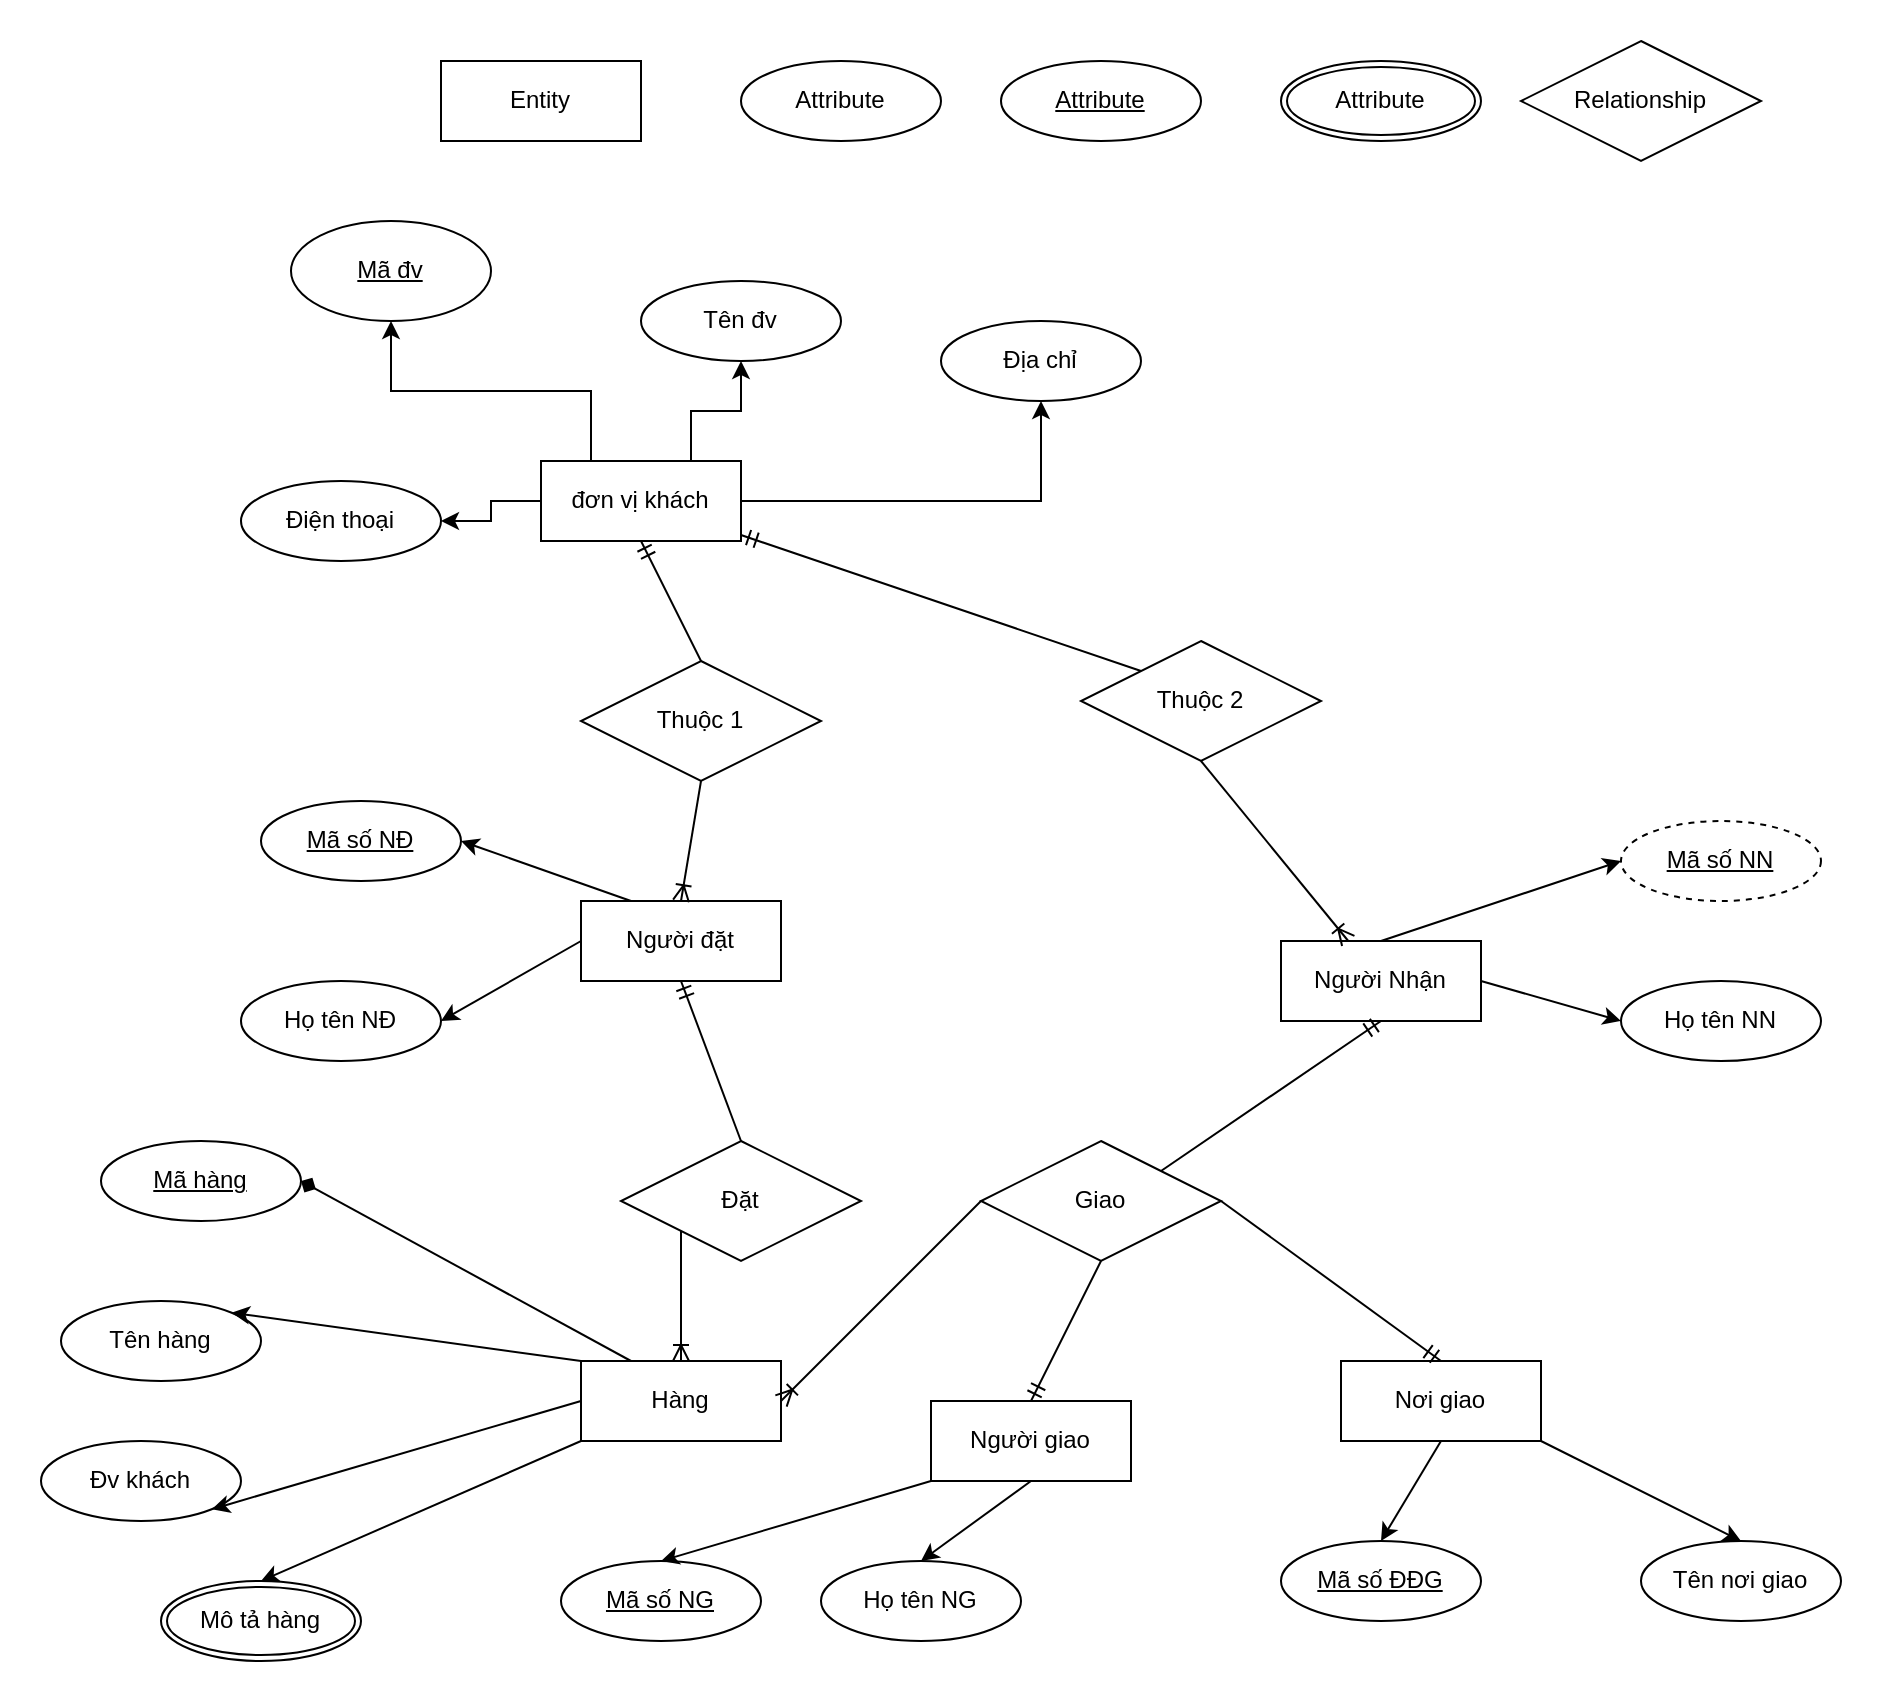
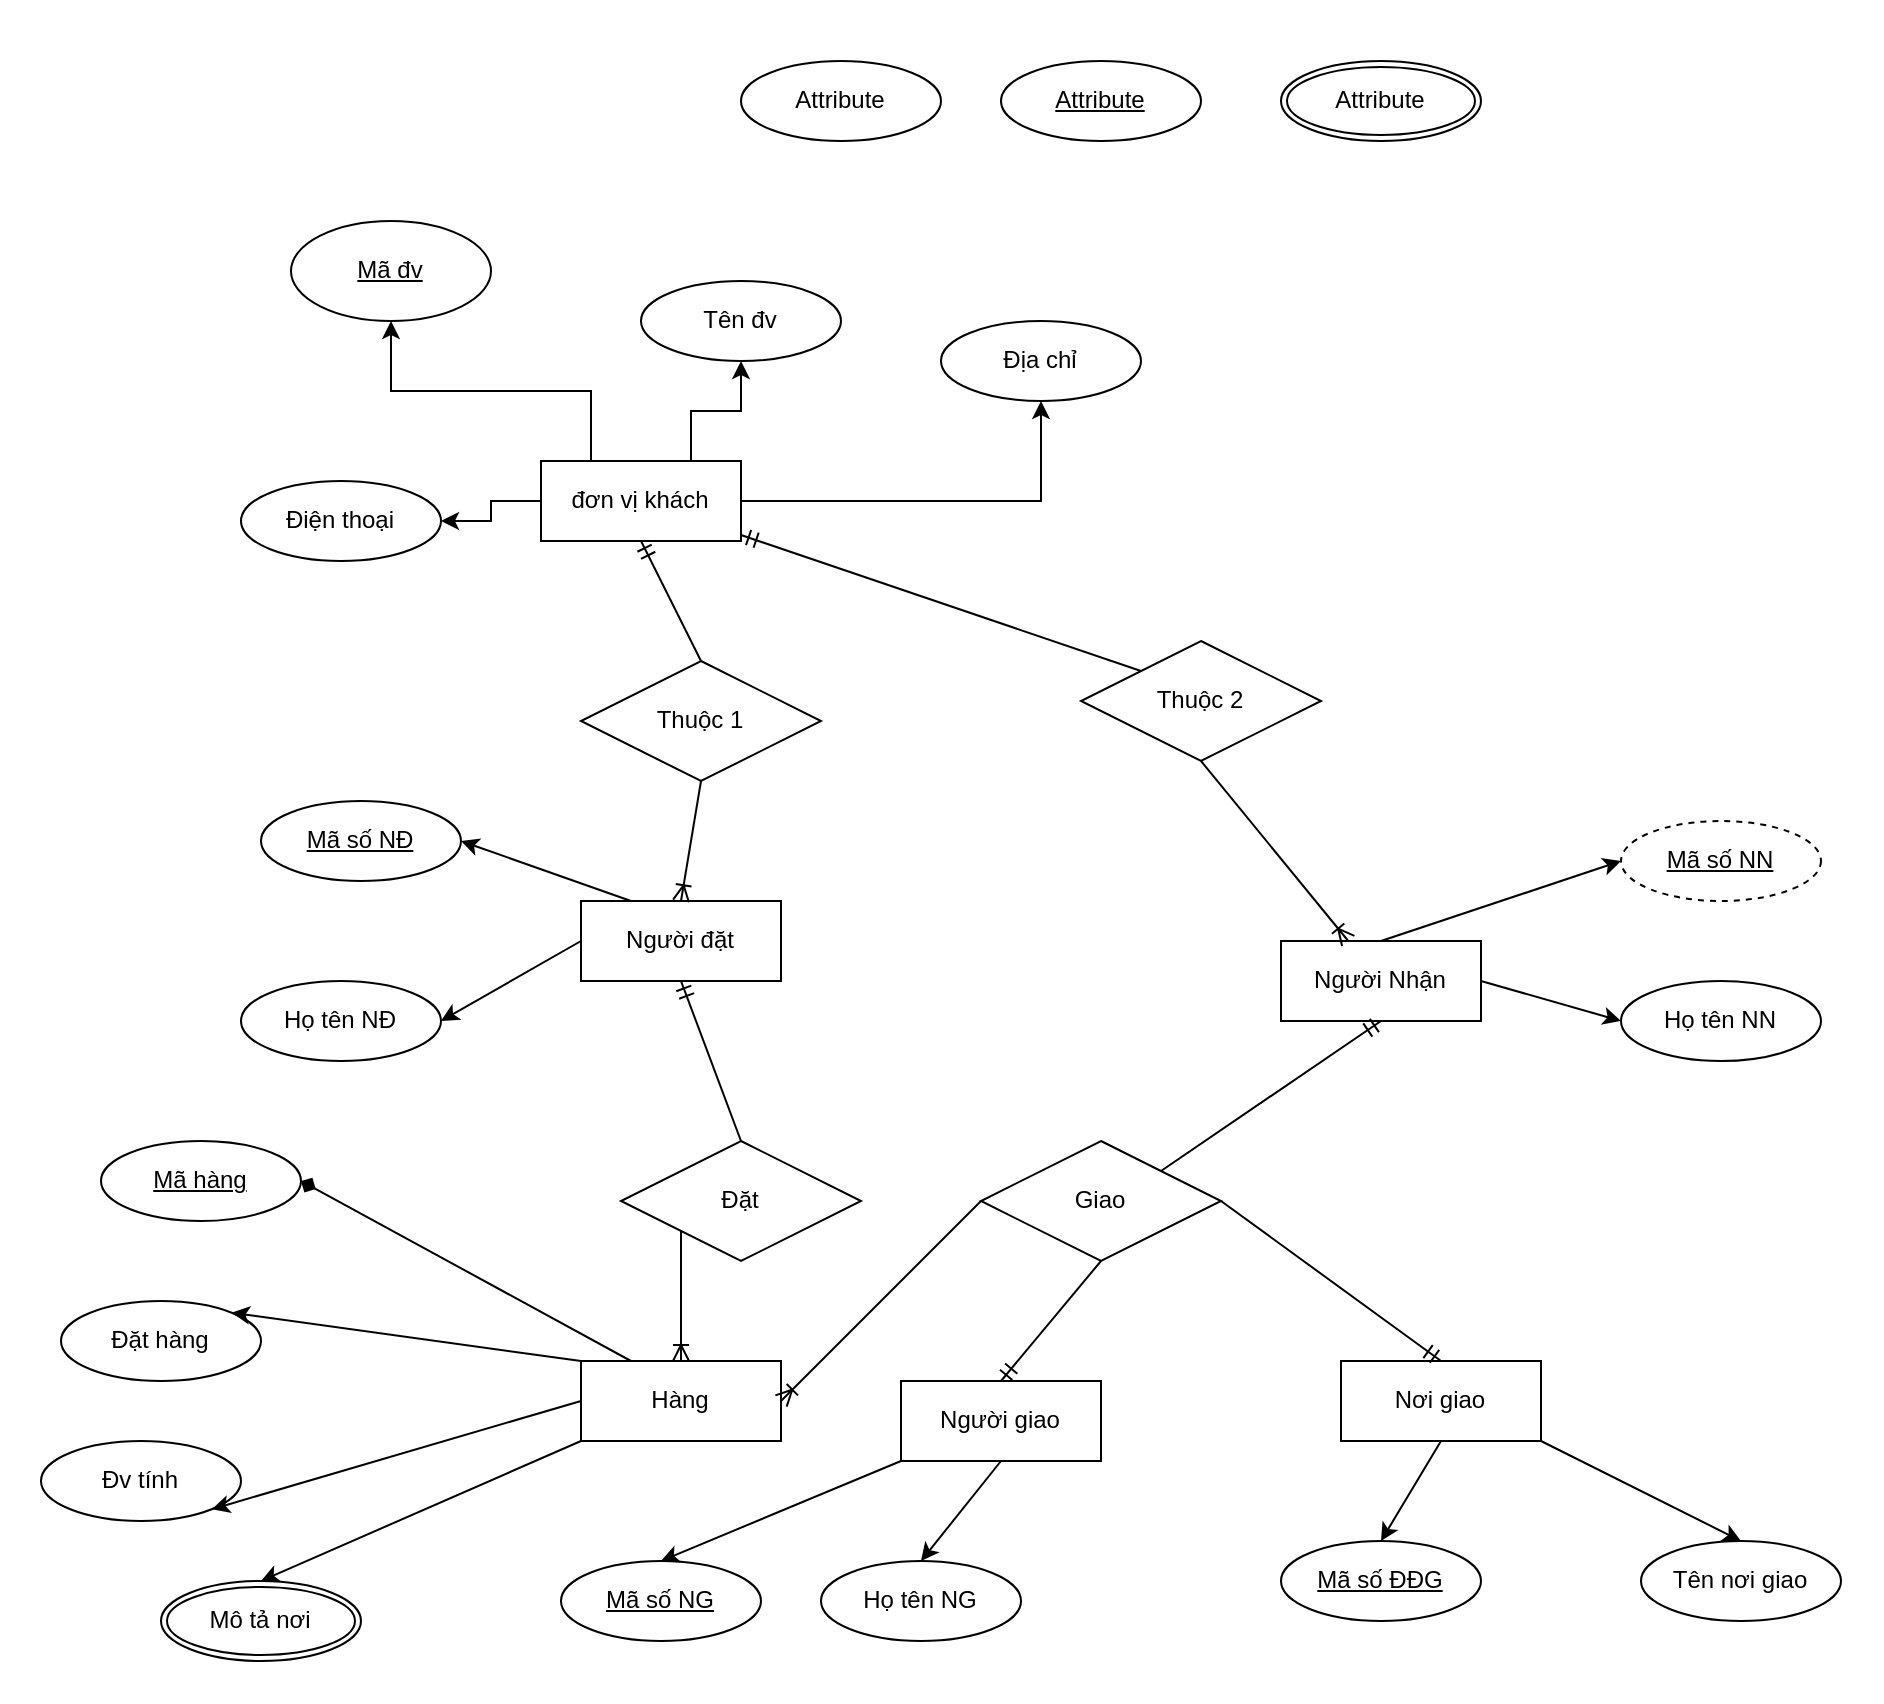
node "Entity": removed
node "Relationship": removed
node "Tên hàng": label "Tên hàng" -> "Đặt hàng"
node "Người giao": moved (1031, 1441) -> (1001, 1421)
node "Đv khách": label "Đv khách" -> "Đv tính"
node "Mô tả hàng": label "Mô tả hàng" -> "Mô tả nơi"
